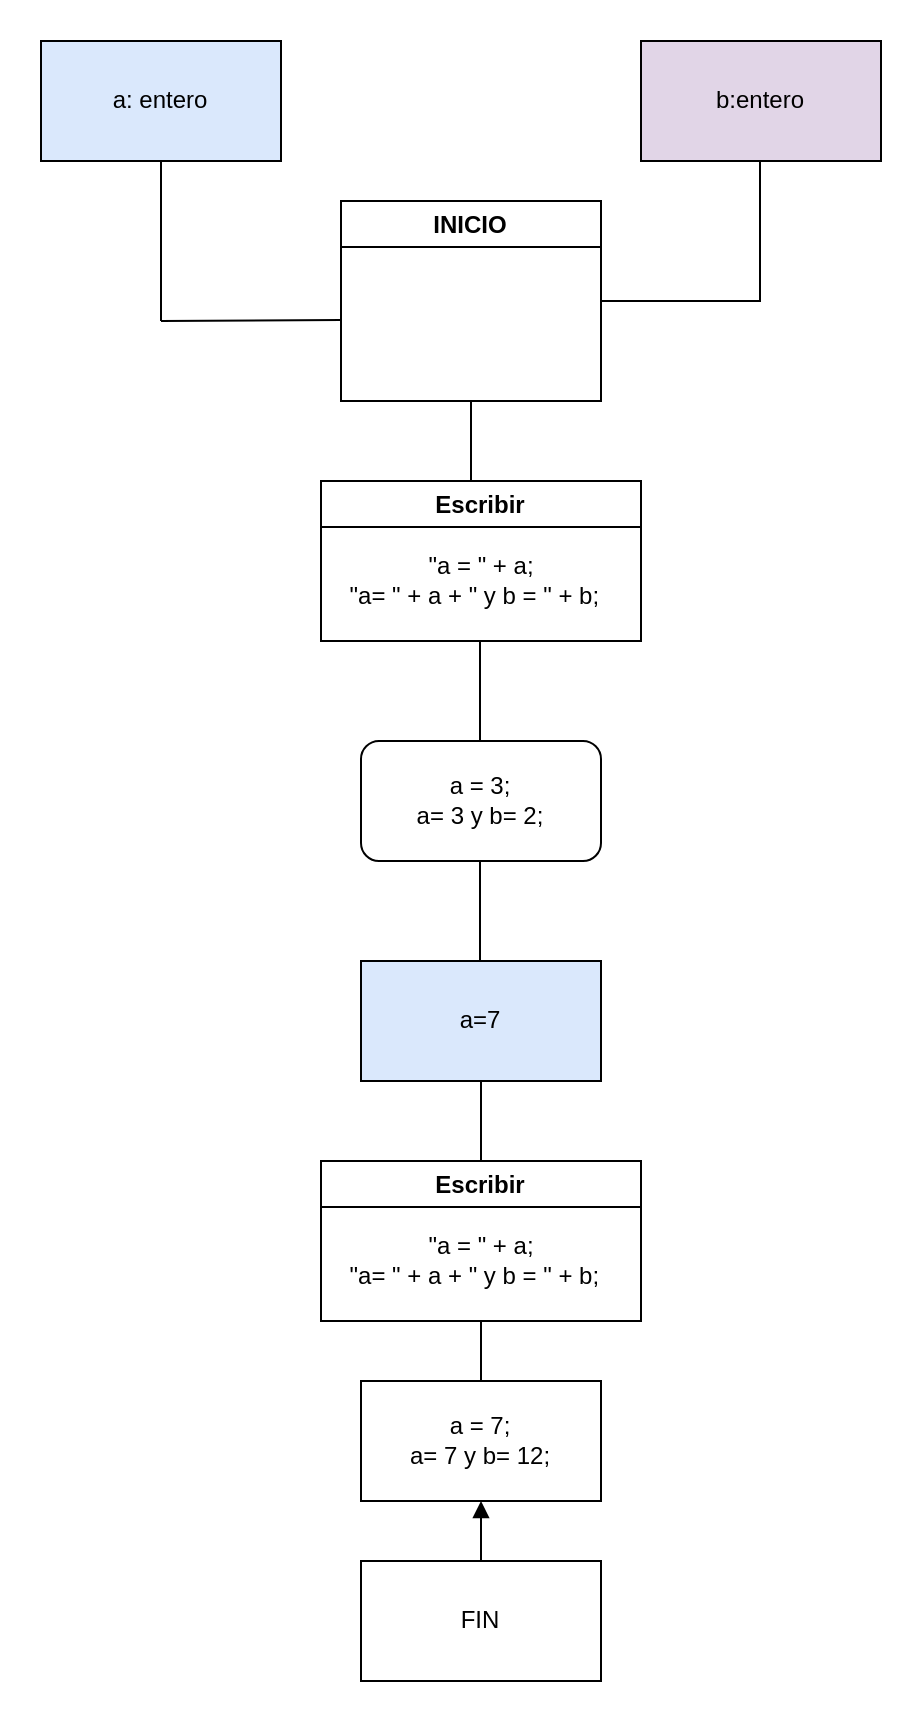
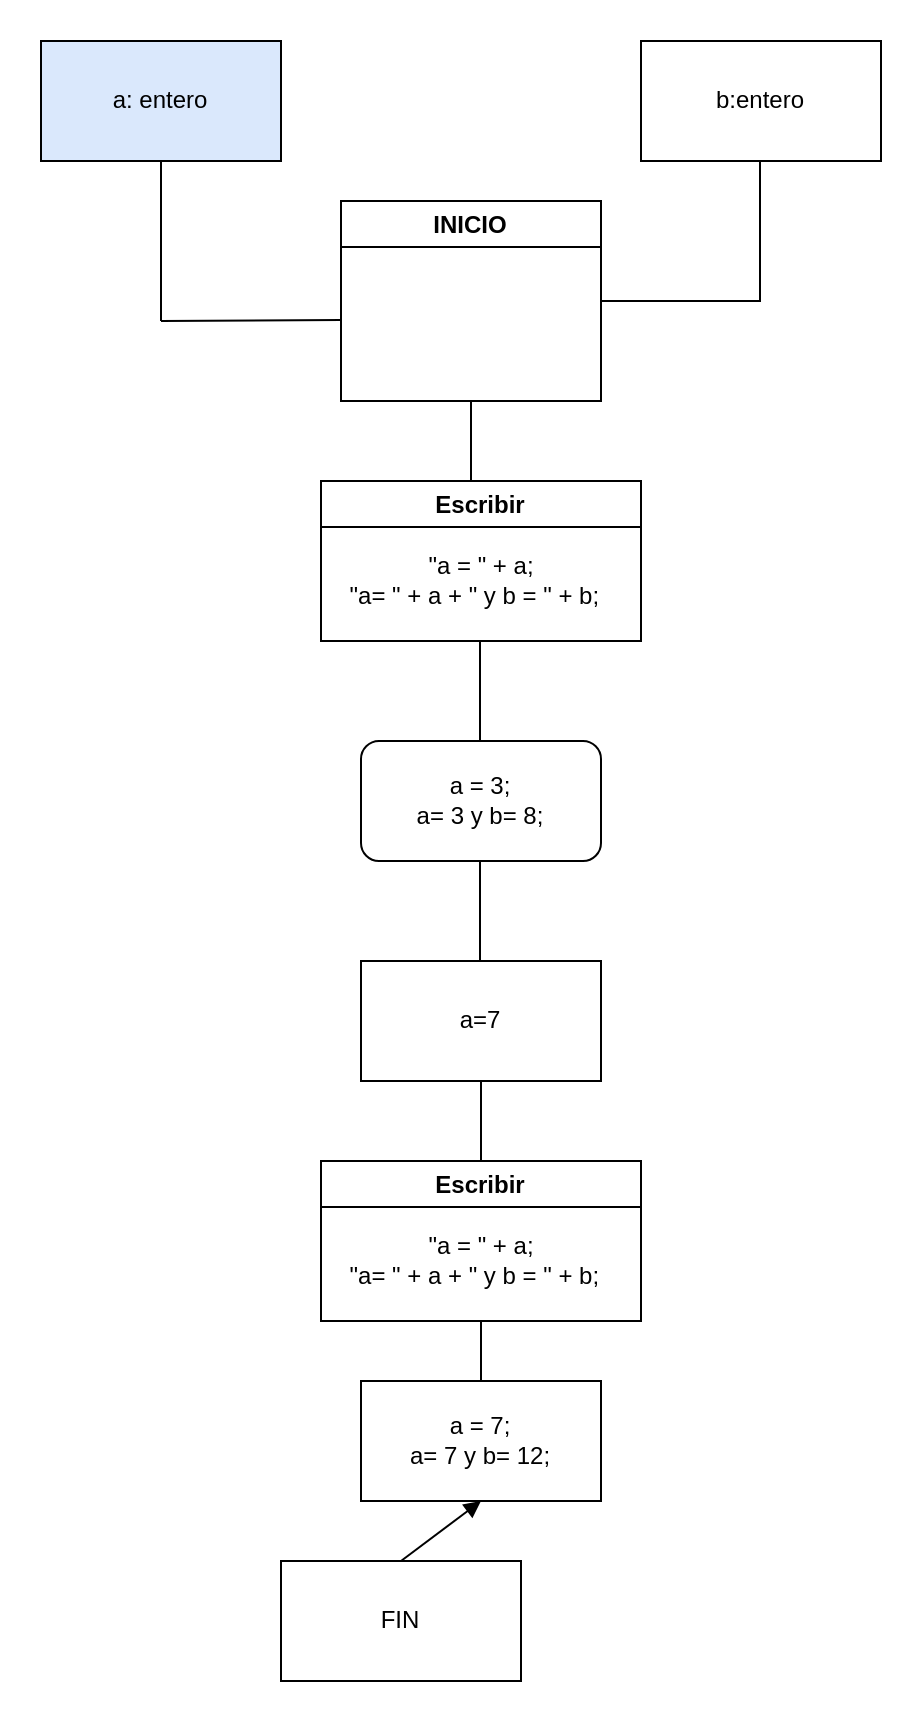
node "b:entero": fillcolor #e1d5e7 -> #ffffff
node "a = 3; a= 3 y b= 2;": label "a = 3; a= 3 y b= 2;" -> "a = 3; a= 3 y b= 8;"
node "a=7": fillcolor #dae8fc -> #ffffff
node "FIN": moved (481, 1621) -> (401, 1621)
